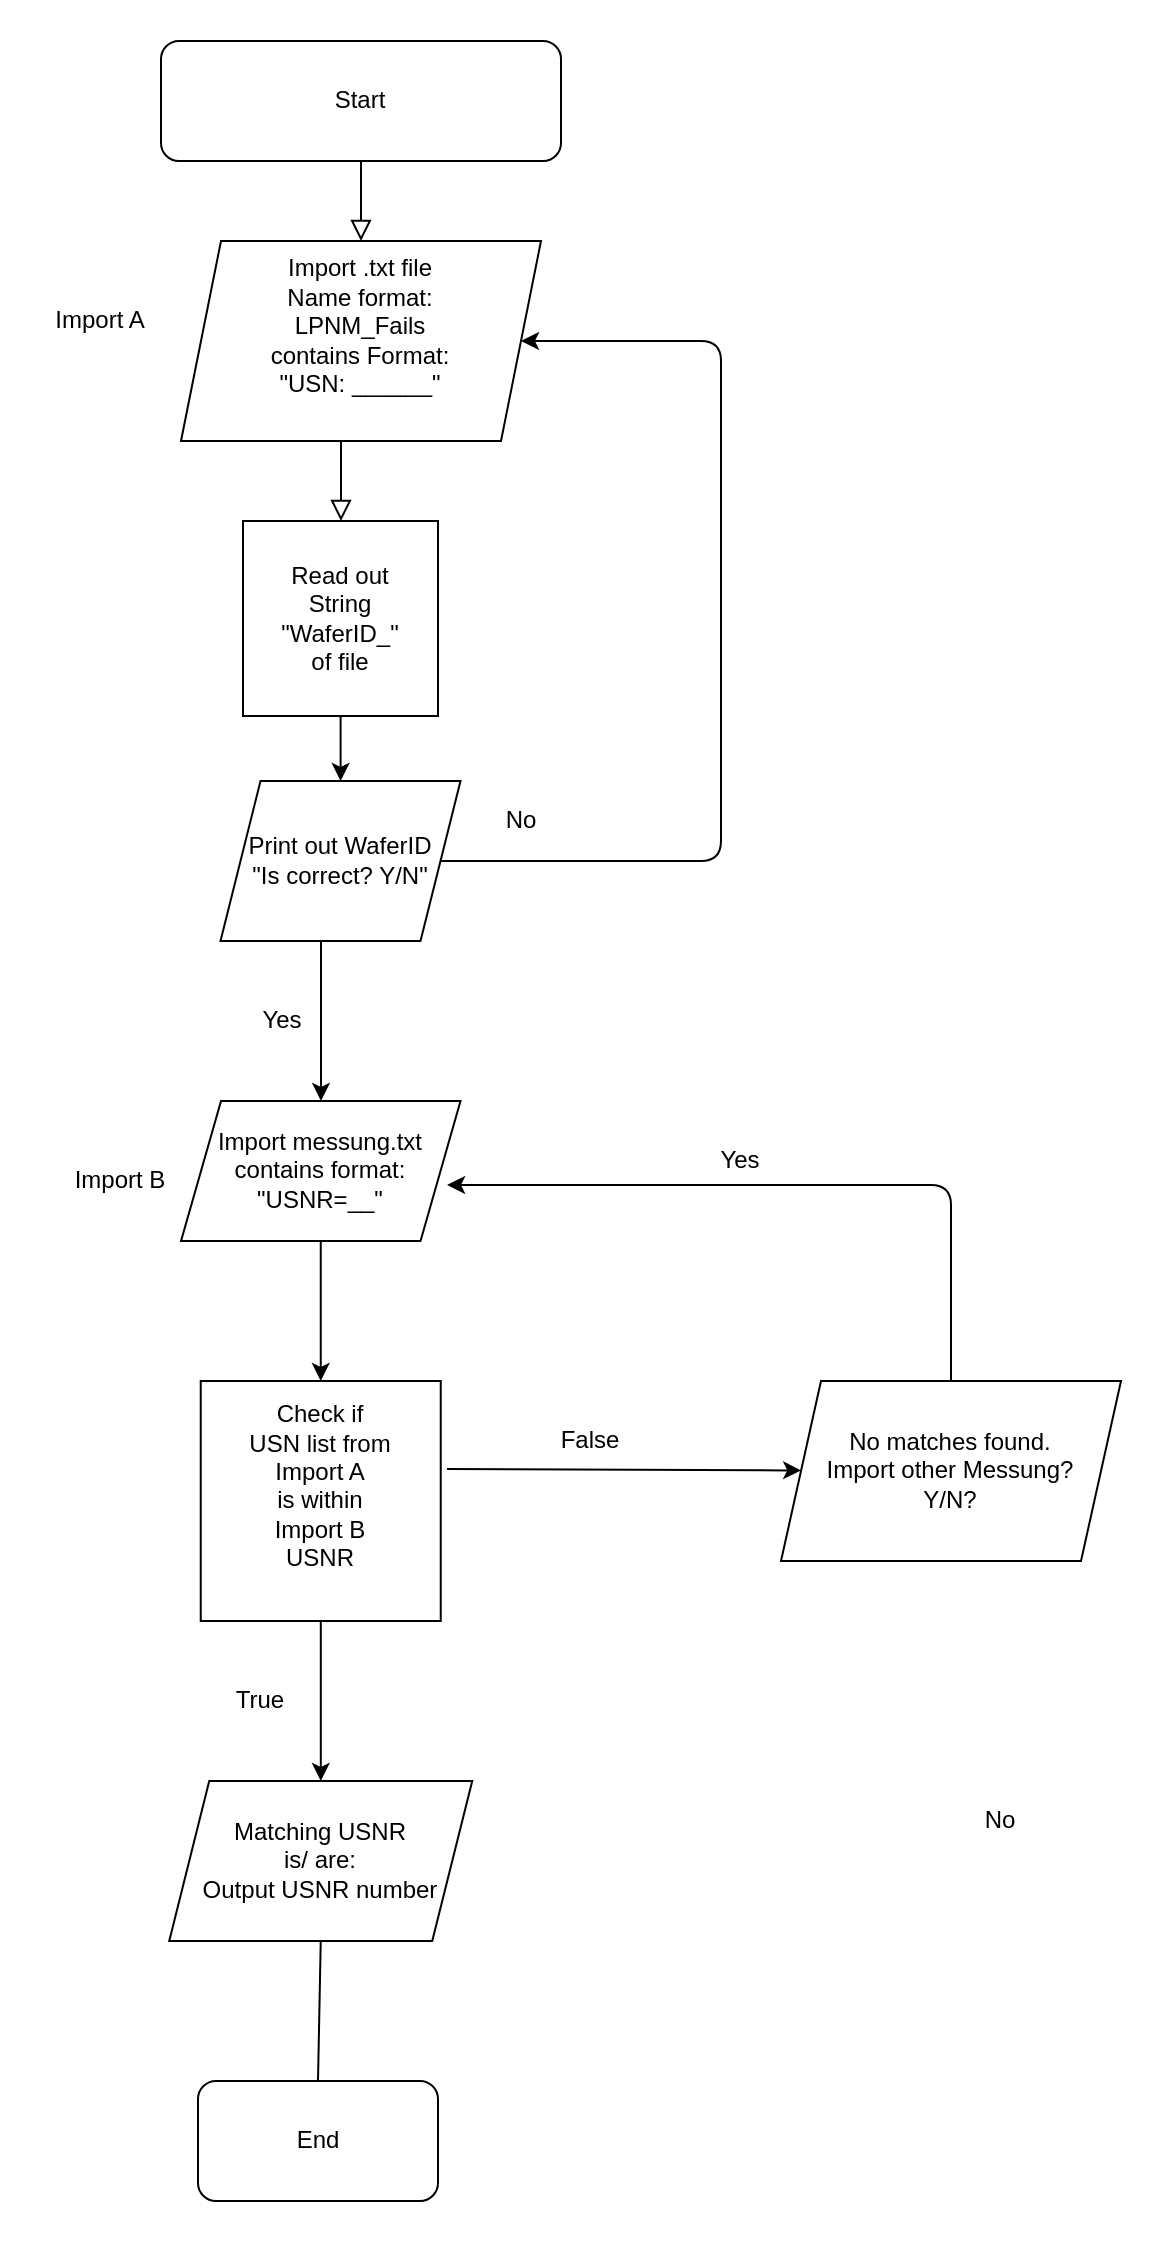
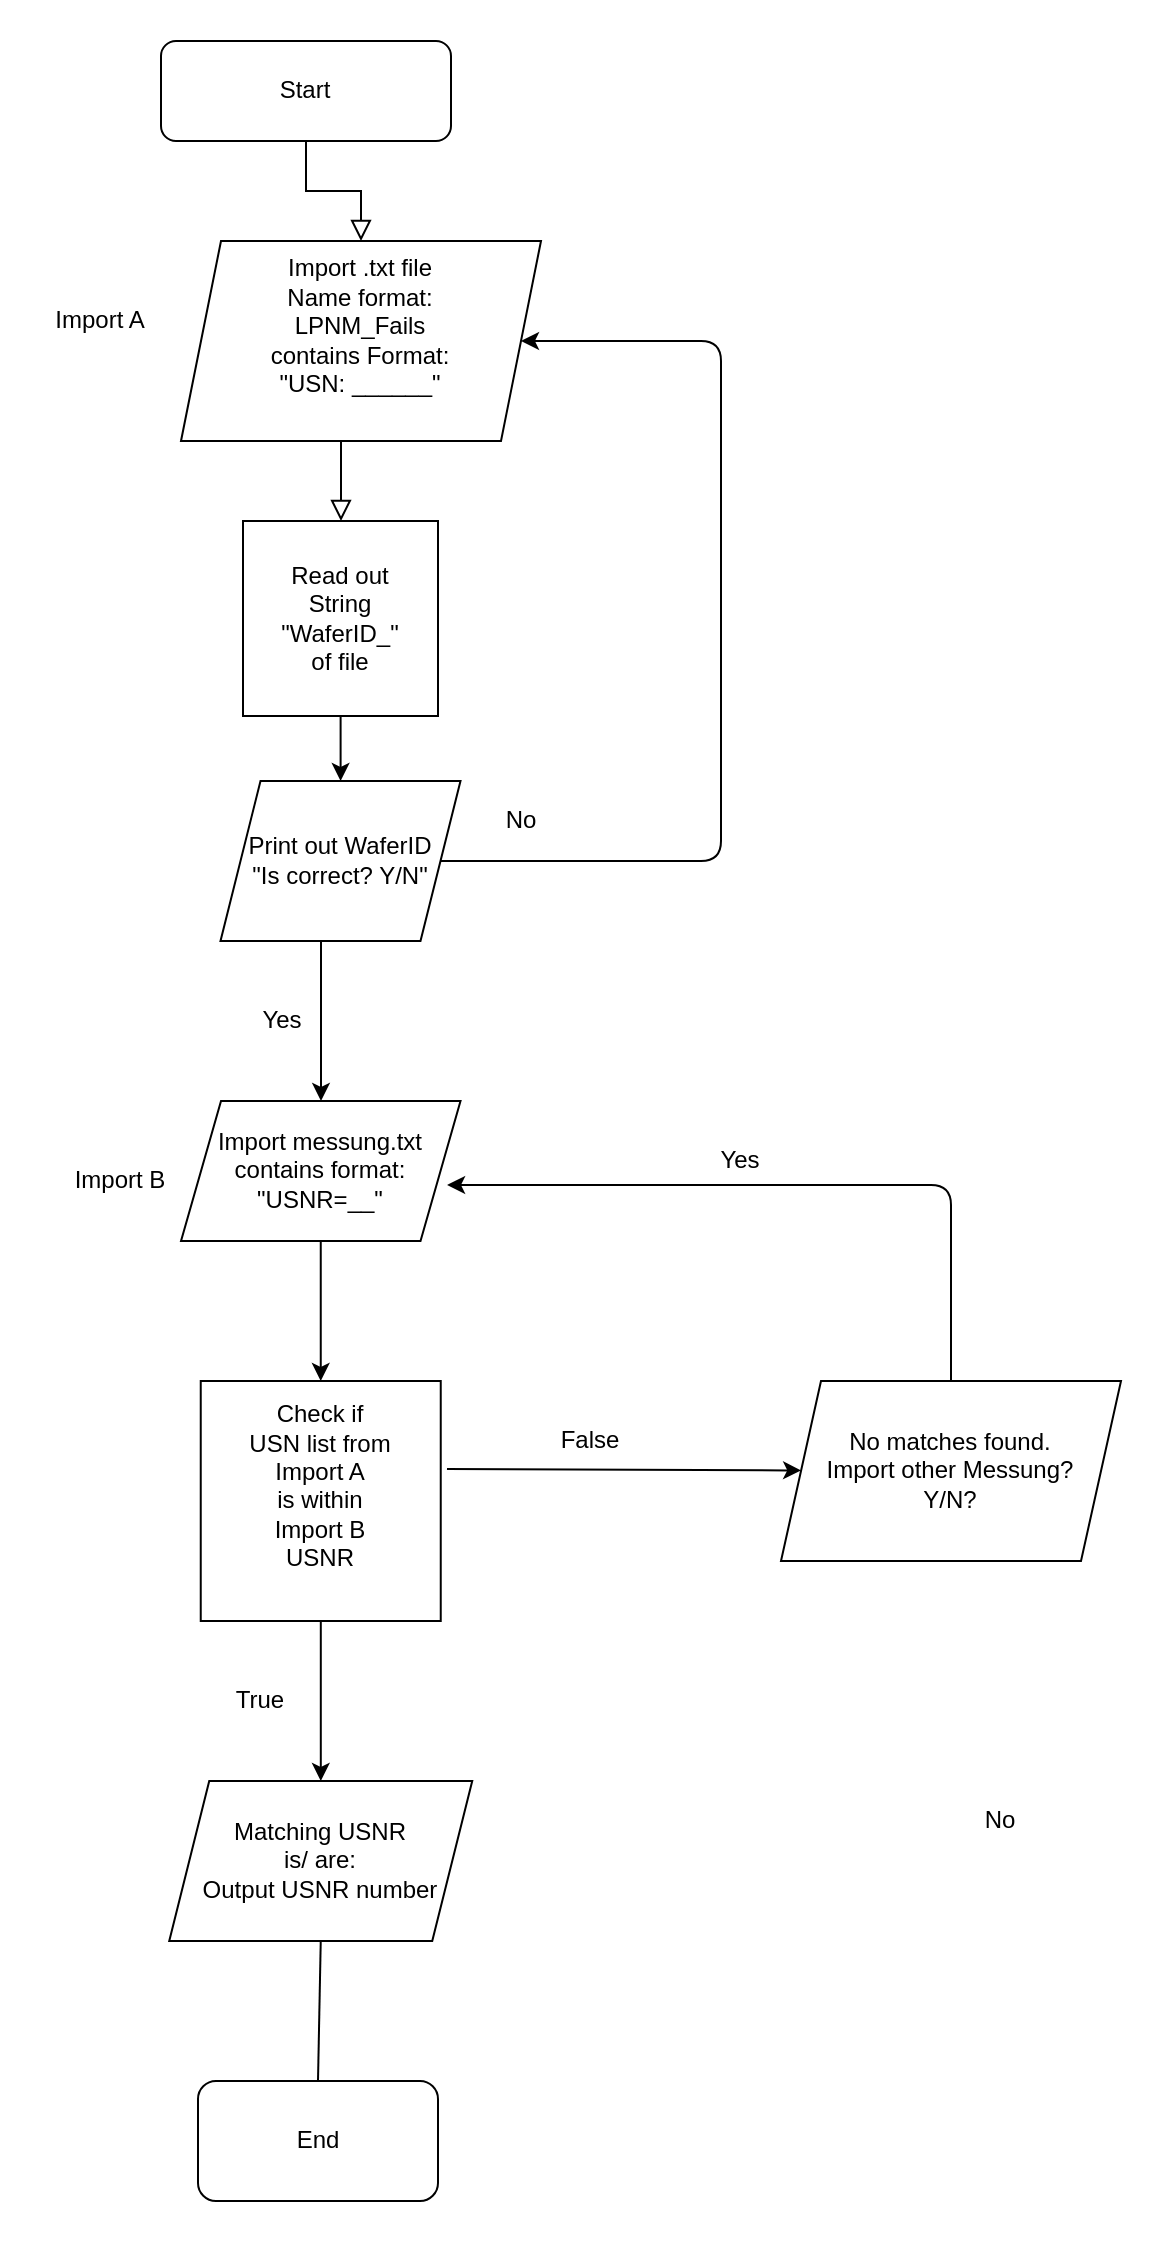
node "Start": size 400x120 -> 290x100
